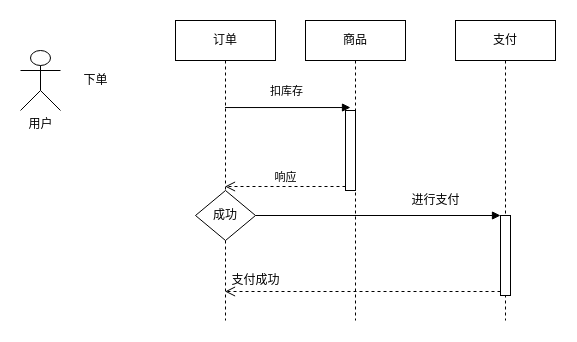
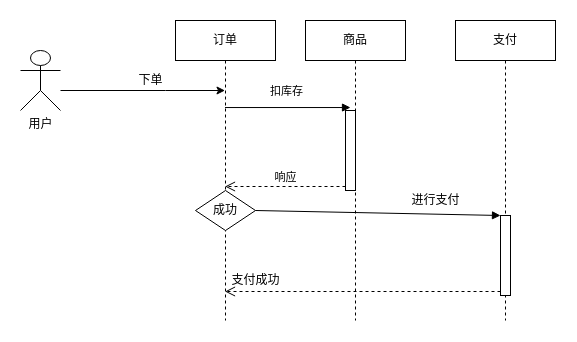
node "下单": moved (96, 81) -> (151, 81)
edge "用户" -> "订单": added
node "成功": size 60x50 -> 60x40
